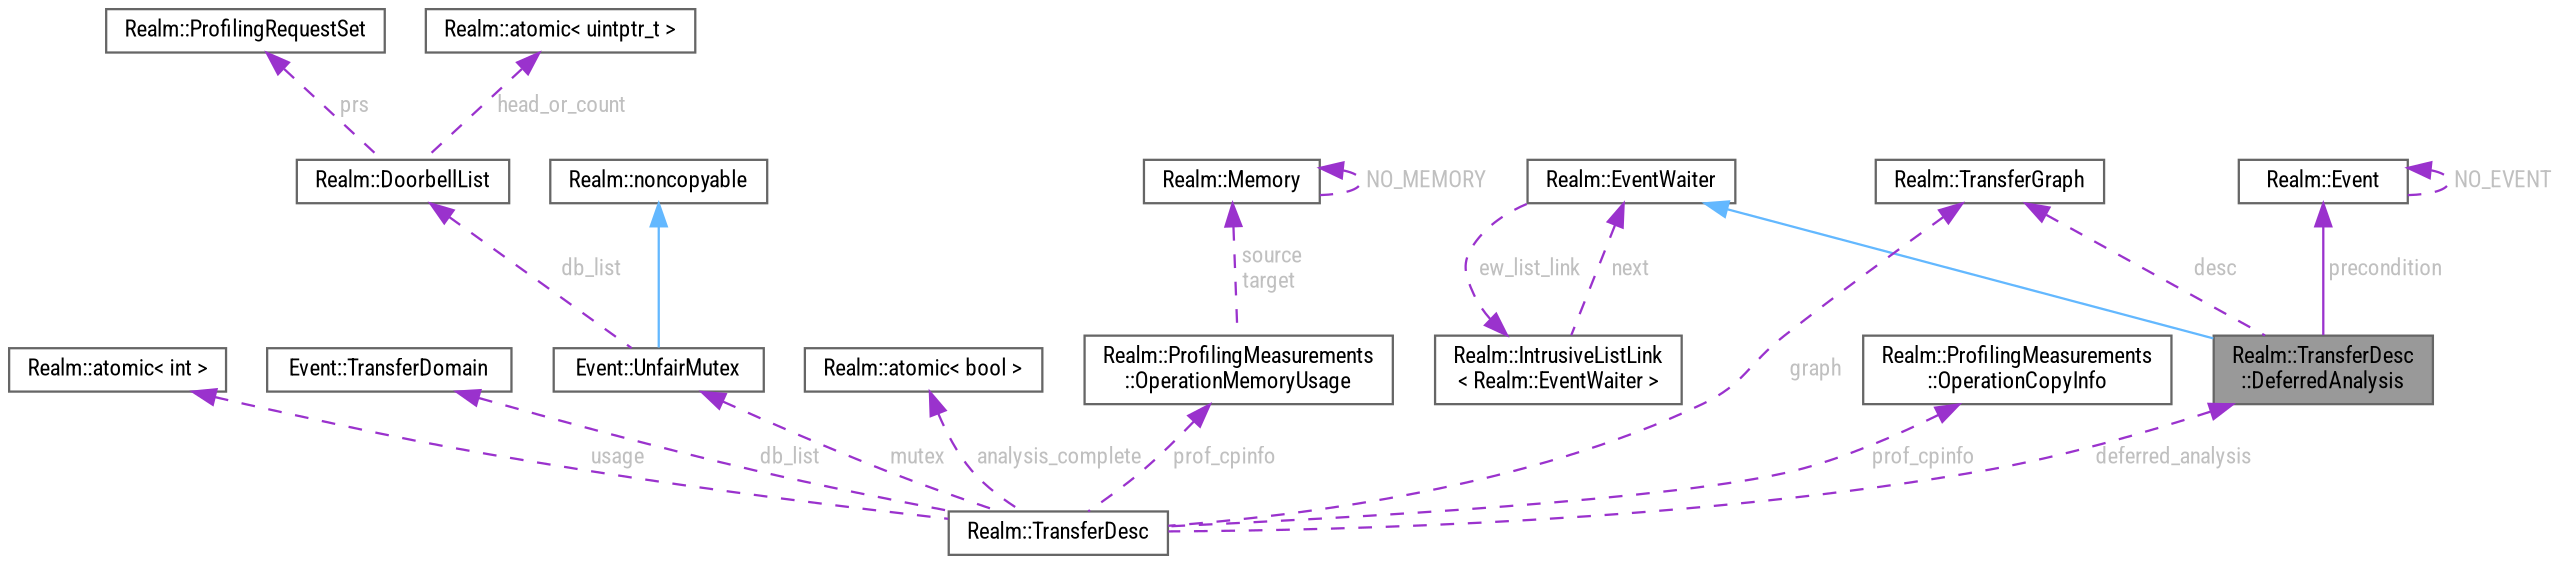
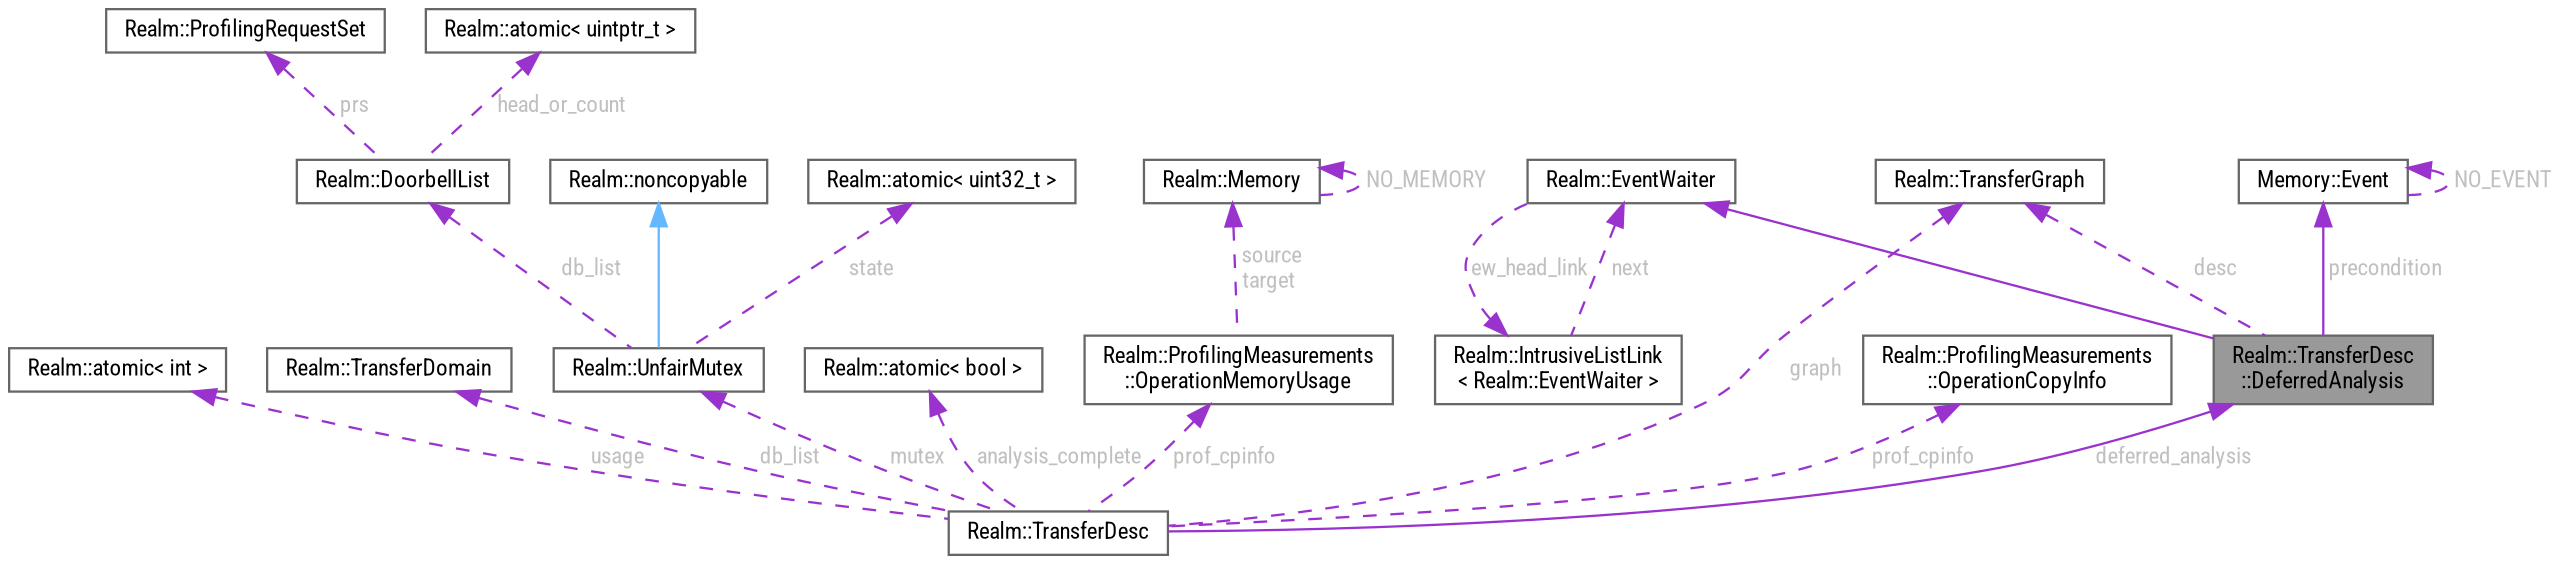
node "Realm::atomic< uint32_t >": added
node "Realm::Event": label "Realm::Event" -> "Memory::Event"
edge "Realm::EventWaiter" -> "Realm::IntrusiveListLink < Realm::EventWaiter >": label " ew_list_link" -> " ew_head_link"
edge "Realm::TransferDesc ::DeferredAnalysis" -> "Realm::EventWaiter": color steelblue1 -> darkorchid3
node "Event::TransferDomain": label "Event::TransferDomain" -> "Realm::TransferDomain"
node "Event::UnfairMutex": label "Event::UnfairMutex" -> "Realm::UnfairMutex"
edge "Realm::TransferDesc" -> "Realm::TransferDesc ::DeferredAnalysis": style dashed -> solid
